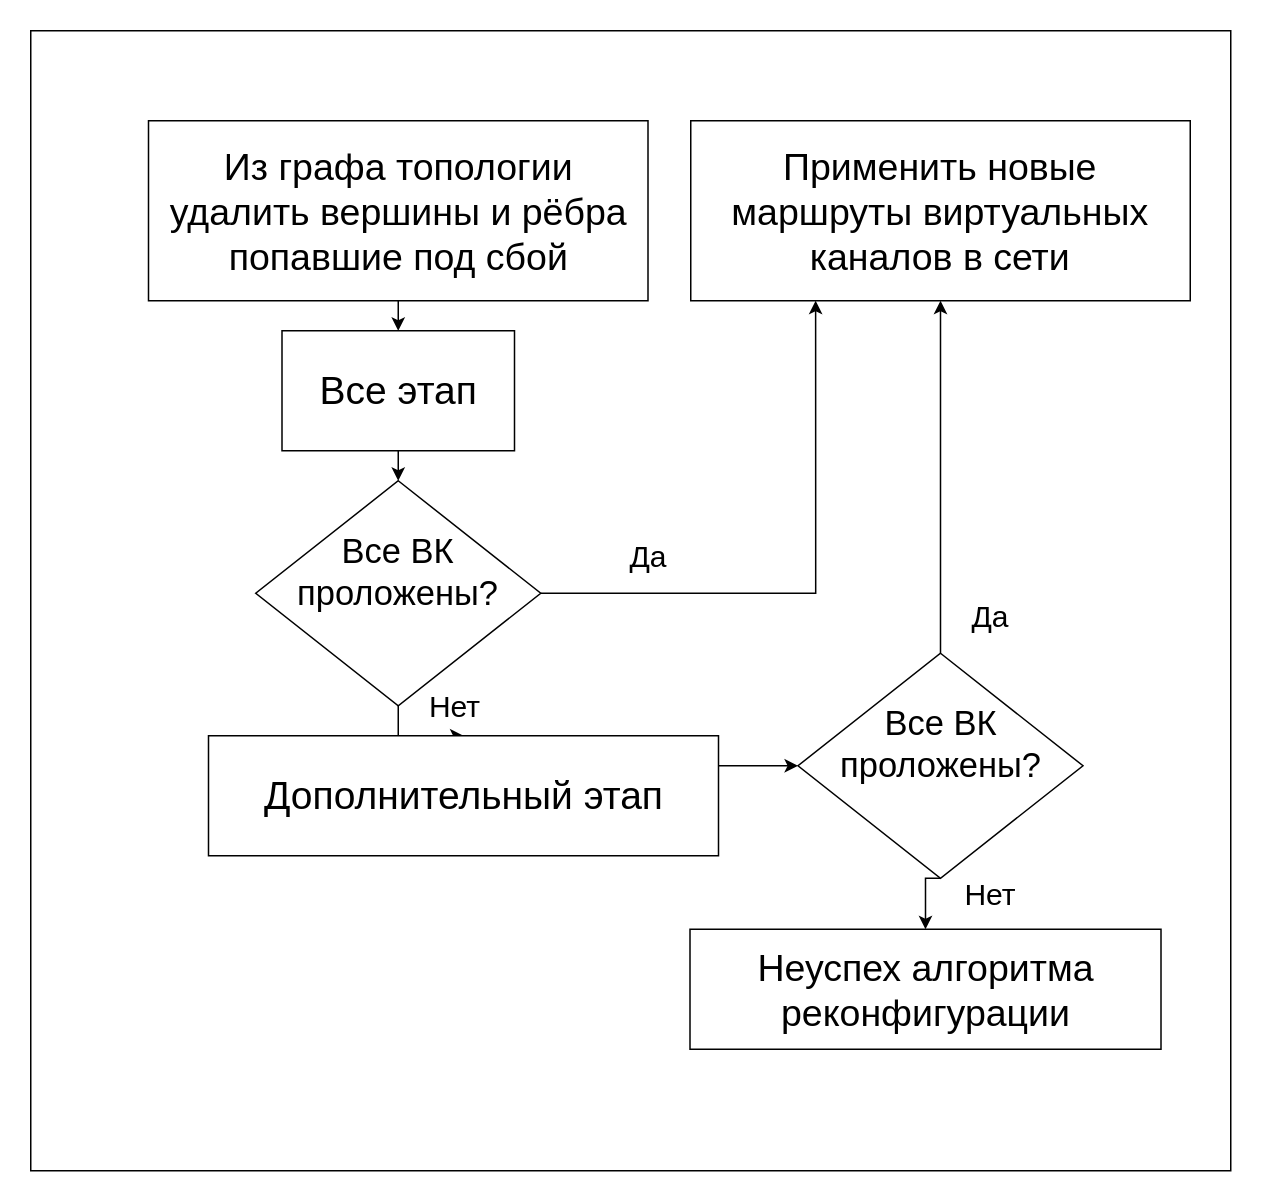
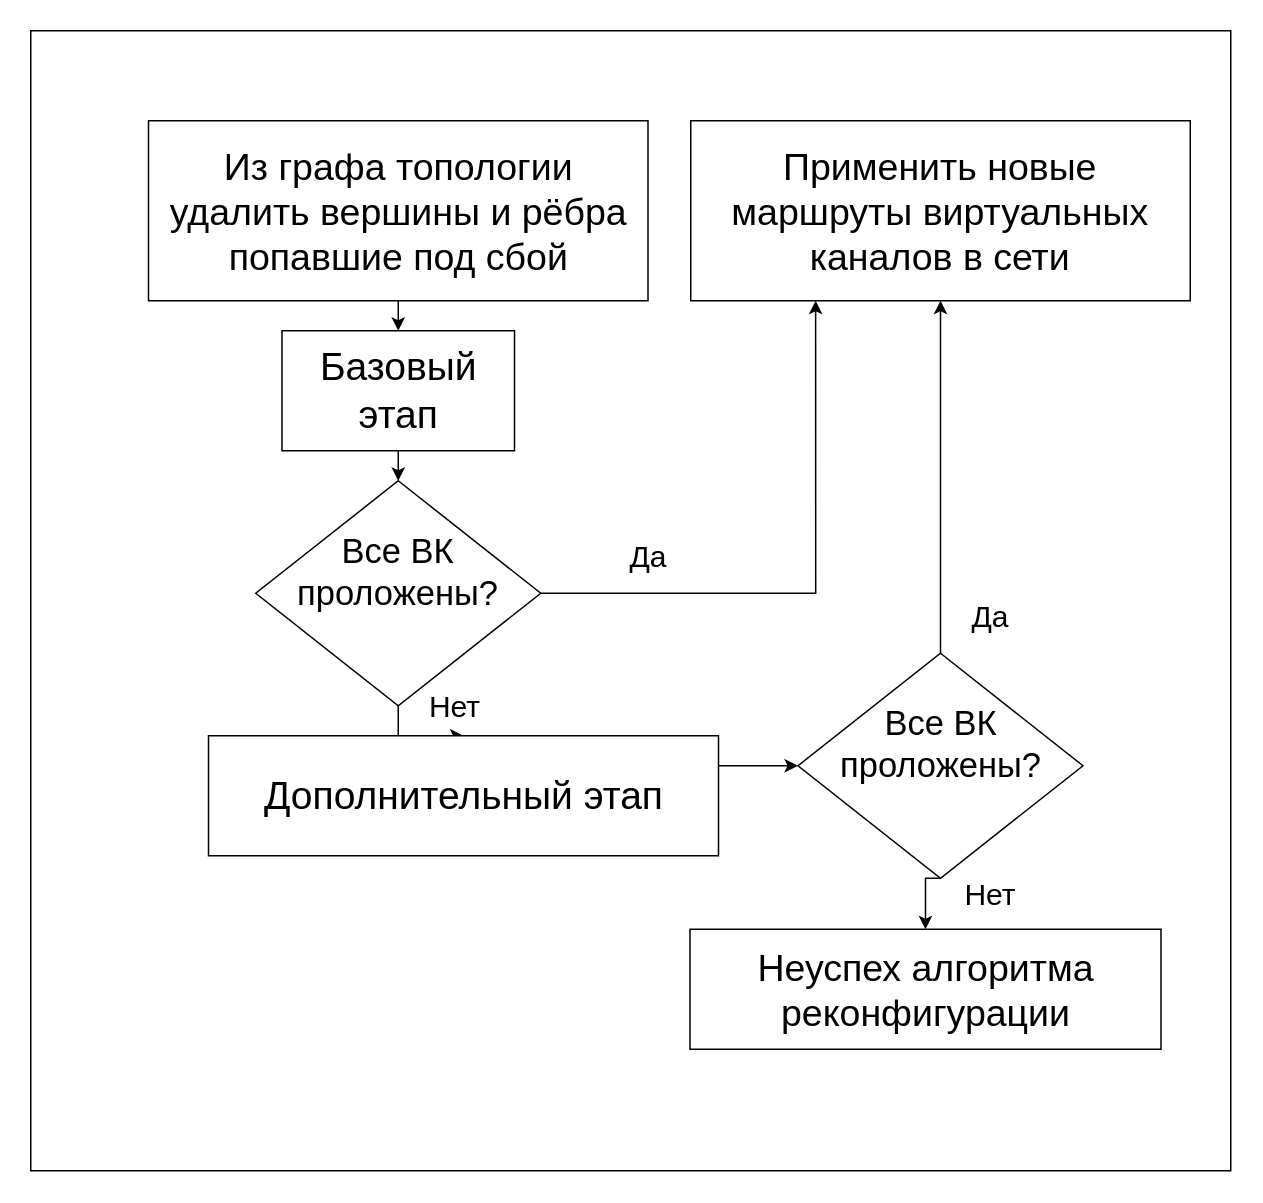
node "Все этап": label "Все этап" -> "Базовый этап"
